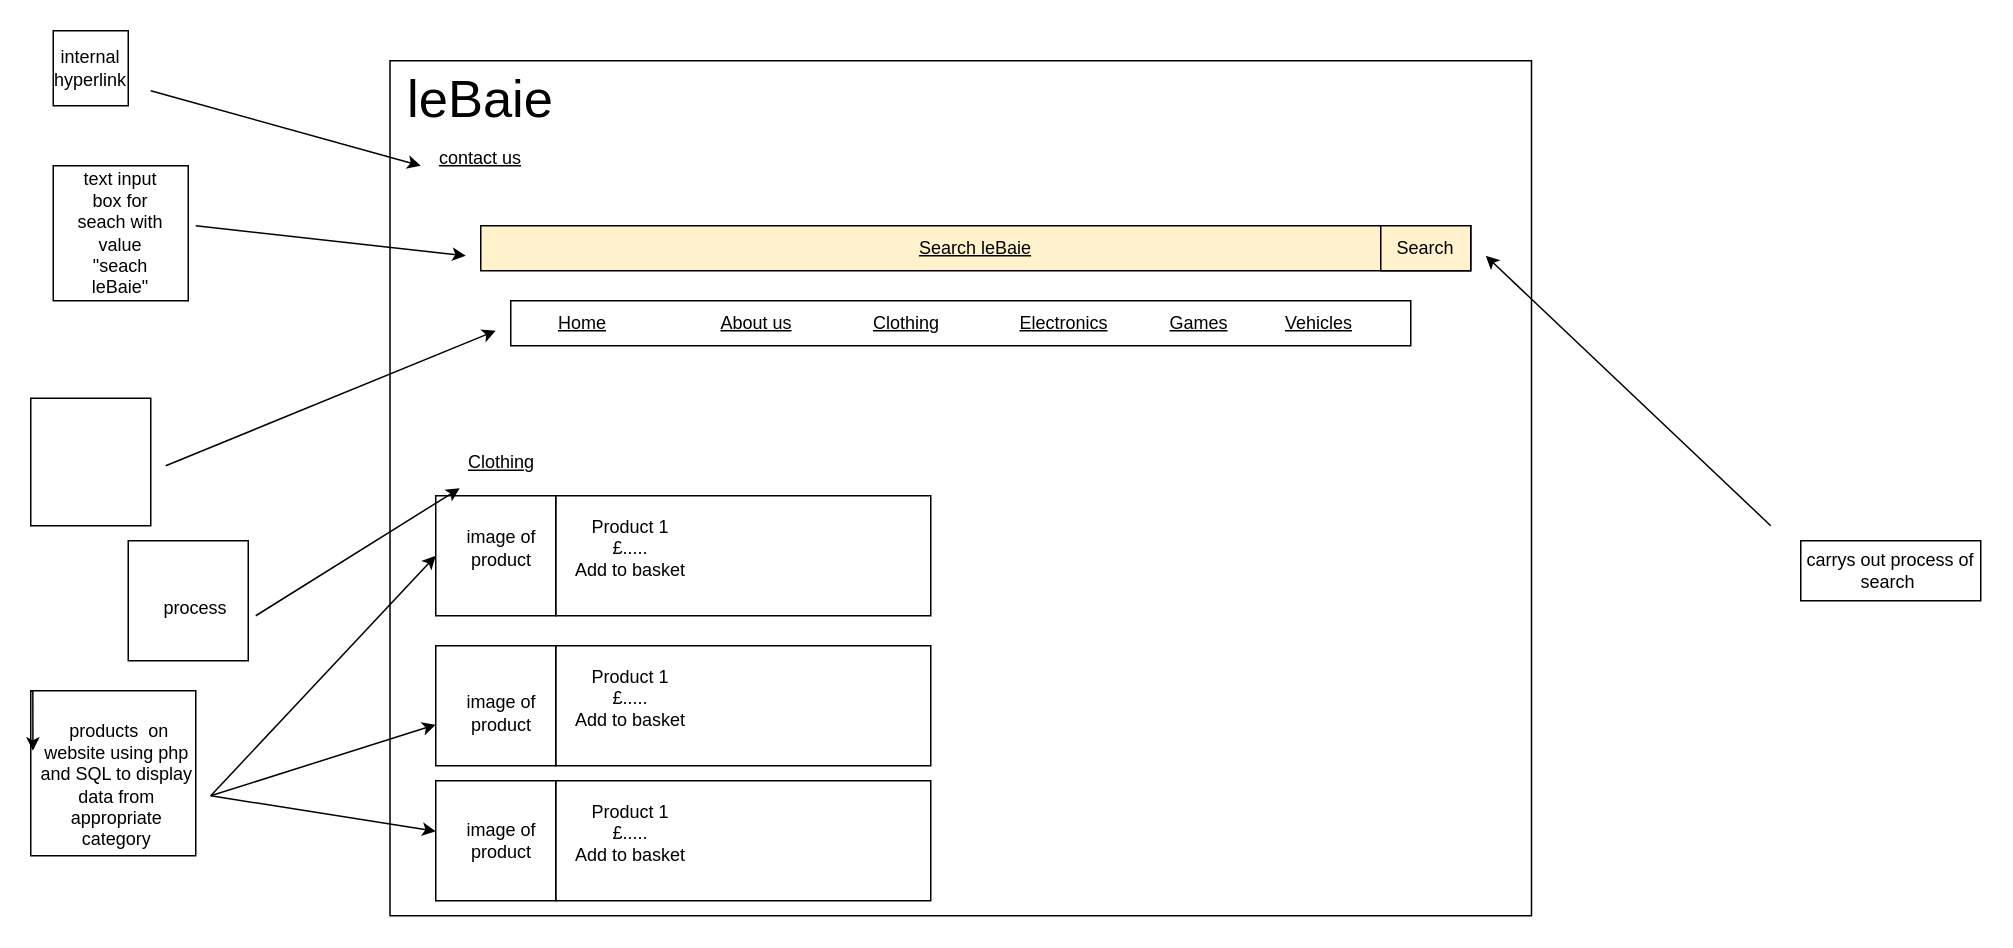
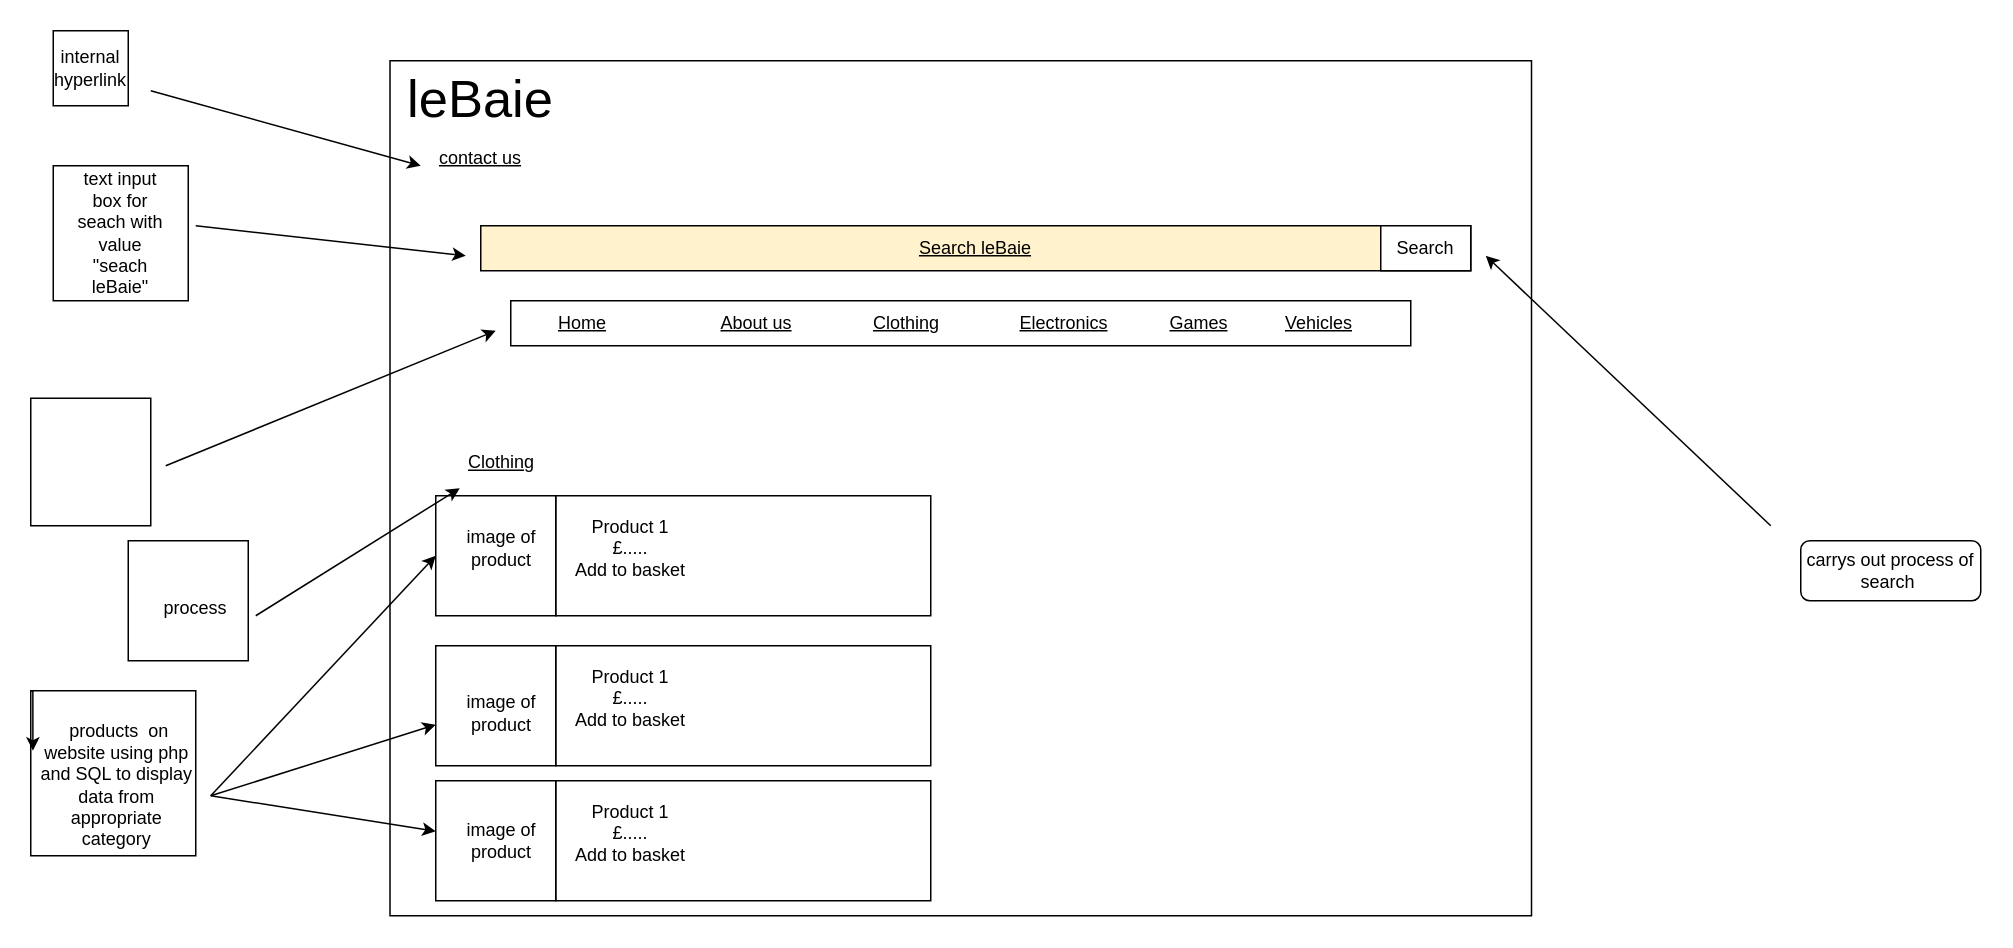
node "Search": fillcolor #fff2cc -> #ffffff
node "carrys out process of search": shape rectangle -> rounded rectangle
